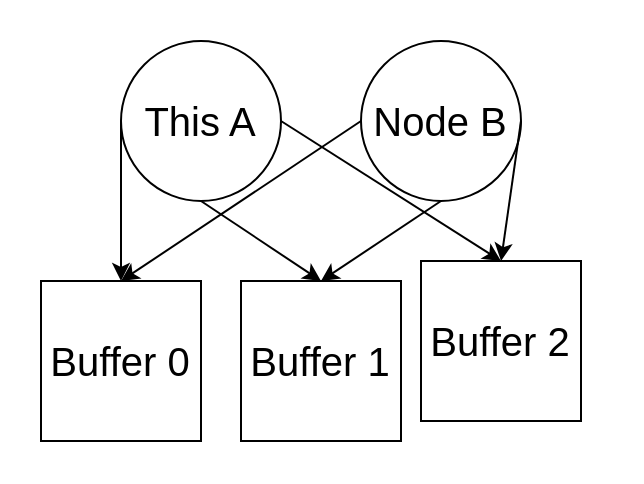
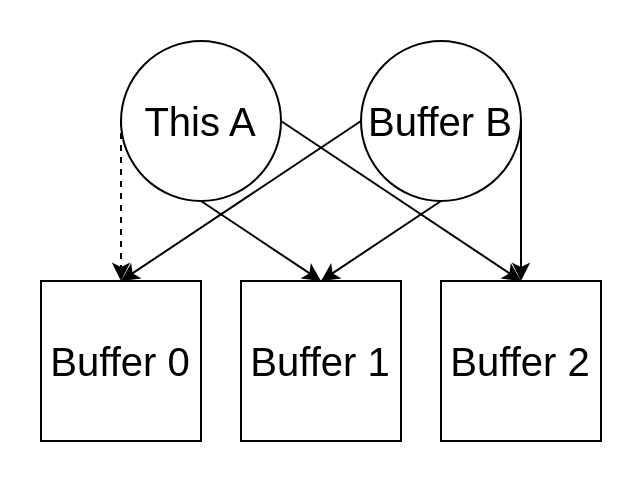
node "Node B": label "Node B" -> "Buffer B"
edge "This A" -> "Buffer 0": style solid -> dashed
node "Buffer 2": moved (501, 341) -> (521, 361)
